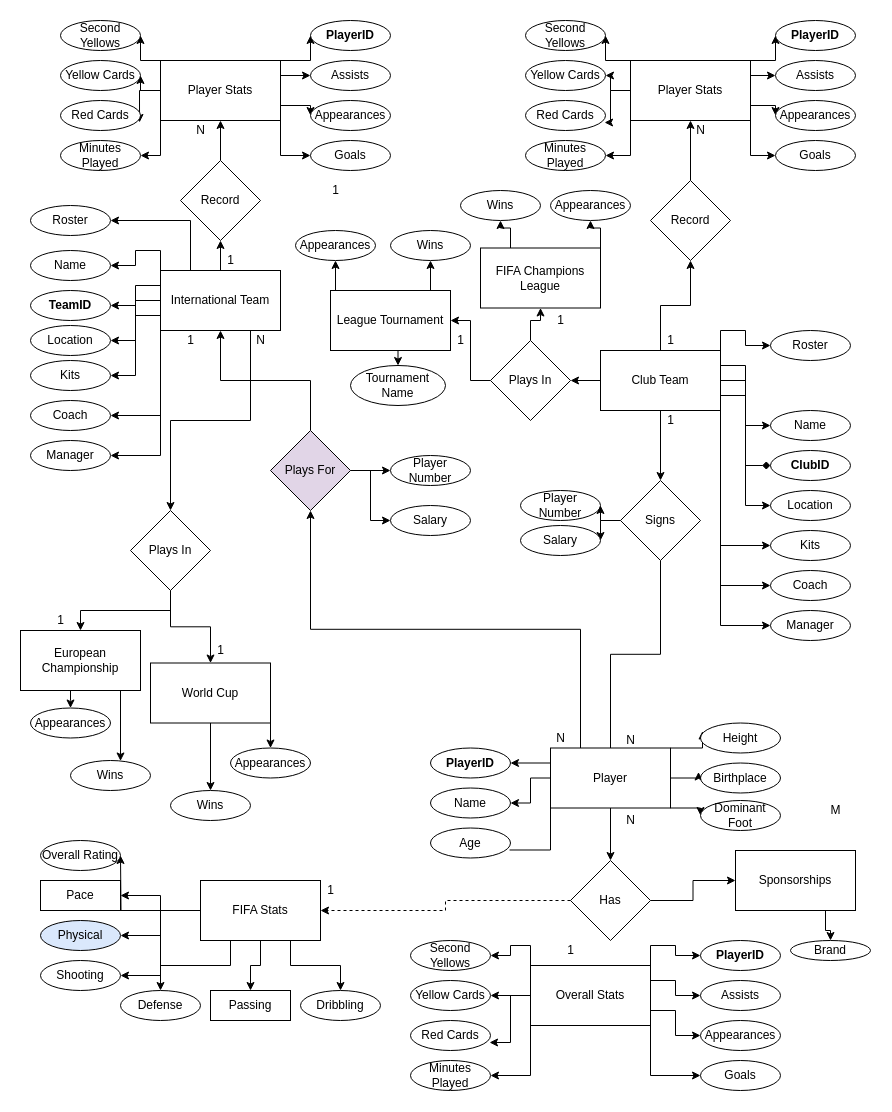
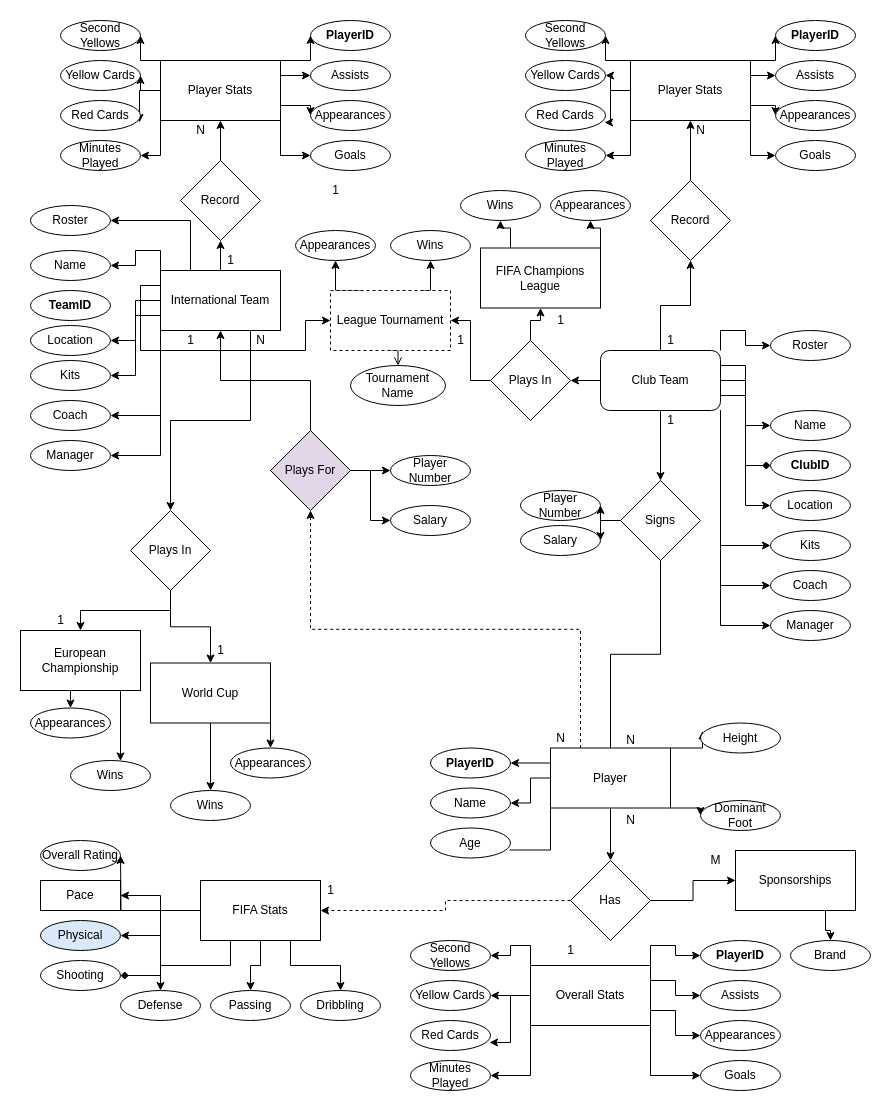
edge "International Team" -> "TeamID": now "International Team" -> "League Tournament"
node "League Tournament": style solid -> dashed
edge "League Tournament" -> "Tournament Name": arrowhead classic -> open
node "Club Team": shape rectangle -> rounded rectangle
edge "Player" -> "Plays For": style solid -> dashed
edge "Player" -> "Birthplace": removed
node "Birthplace": removed
node "M": moved (836, 811) -> (716, 861)
node "Brand": size 80x20 -> 80x30
edge "FIFA Stats" -> "Shooting": arrowhead classic -> diamond
node "Passing": shape rectangle -> ellipse
